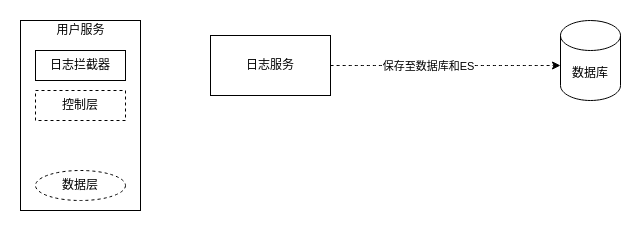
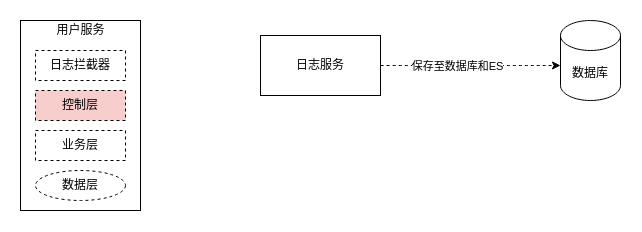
node "日志拦截器": style solid -> dashed
node "日志服务": moved (271, 66) -> (321, 66)
node "控制层": fillcolor #ffffff -> #f8cecc
node "业务层": added
